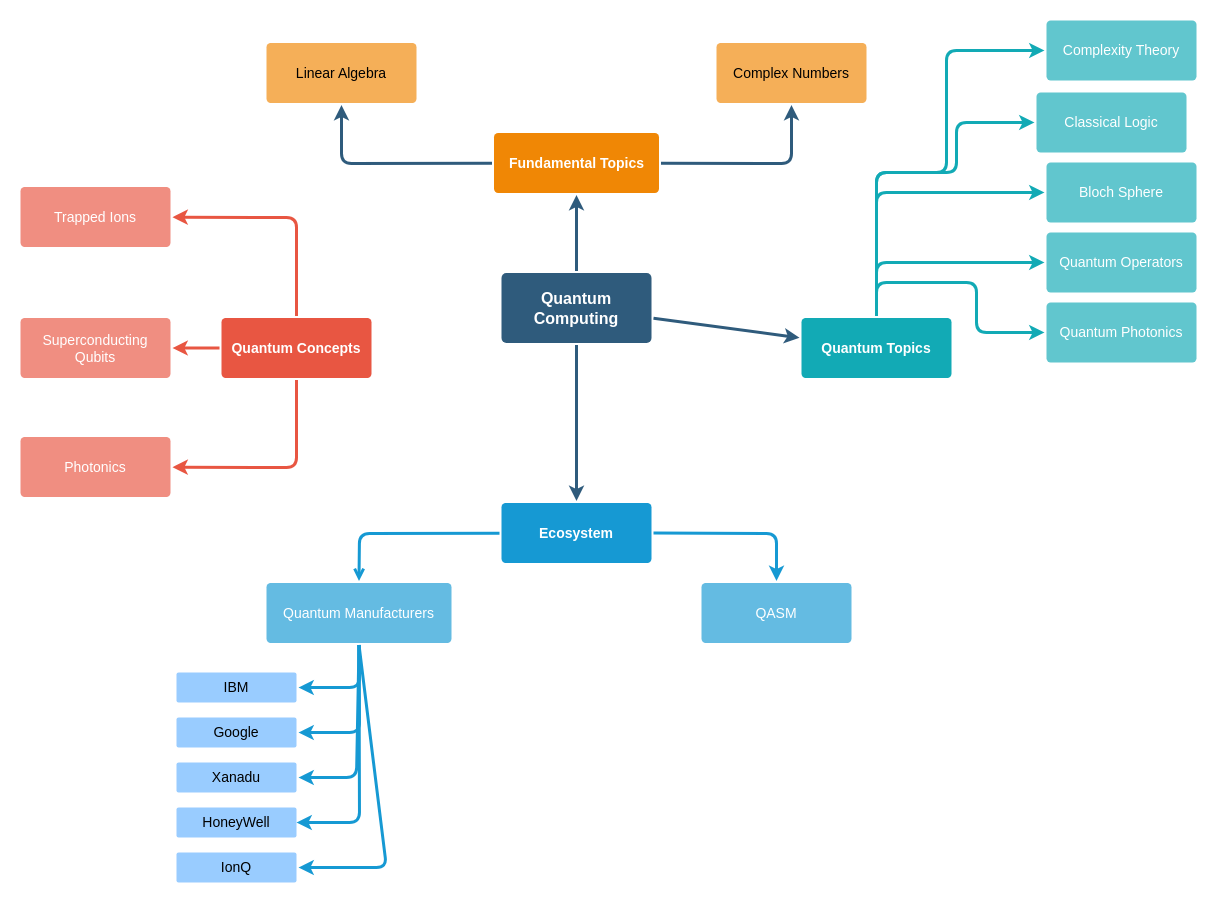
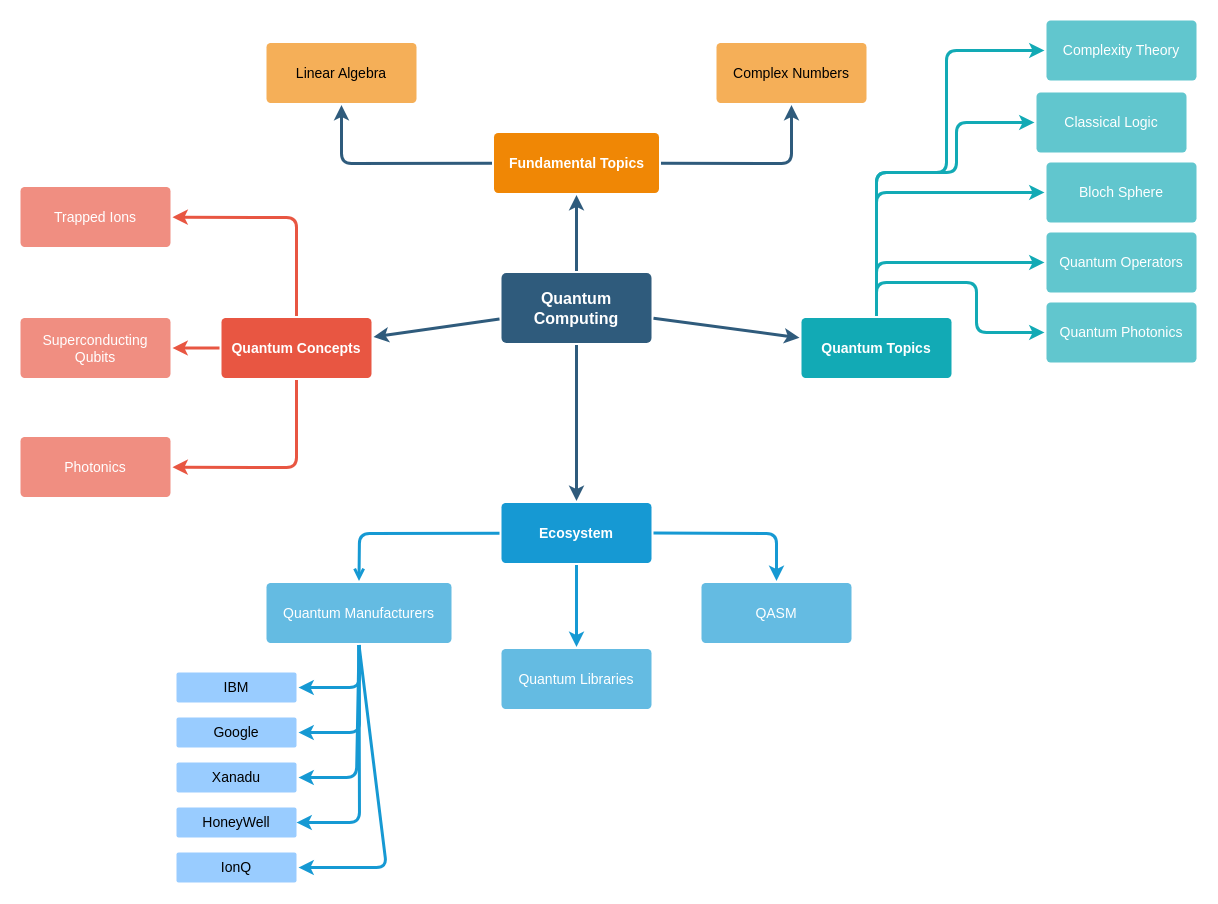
edge "Quantum Computing" -> "Quantum Concepts": added
edge "Ecosystem" -> "Quantum Libraries": added
node "Quantum Libraries": added
